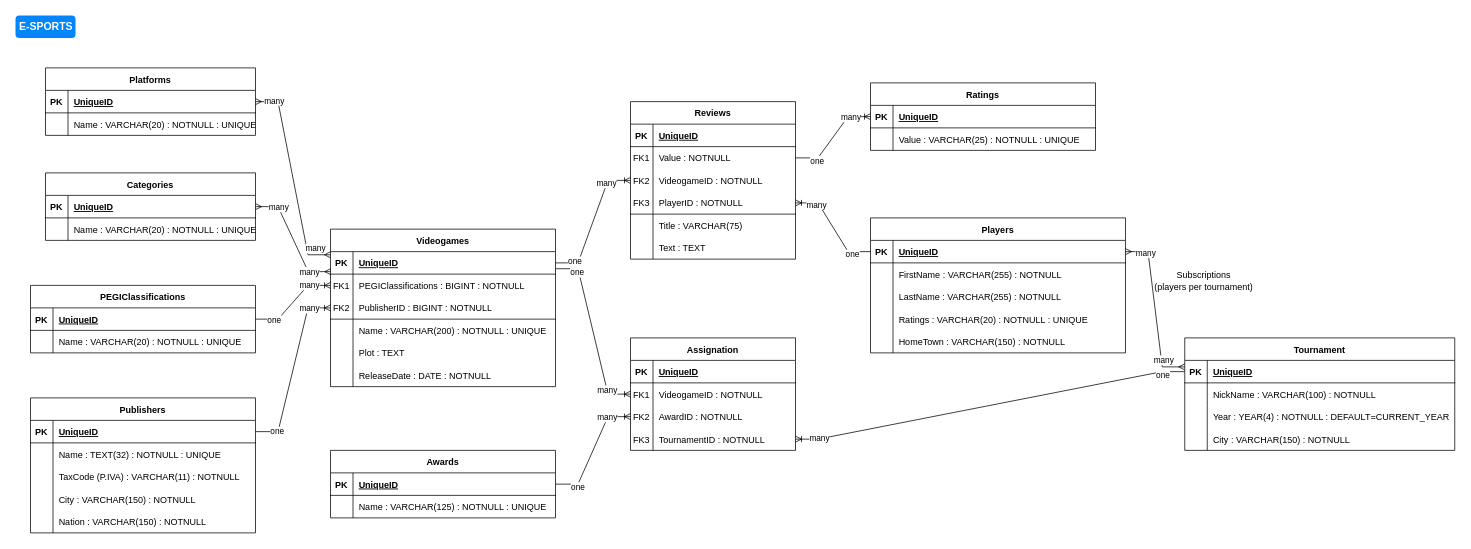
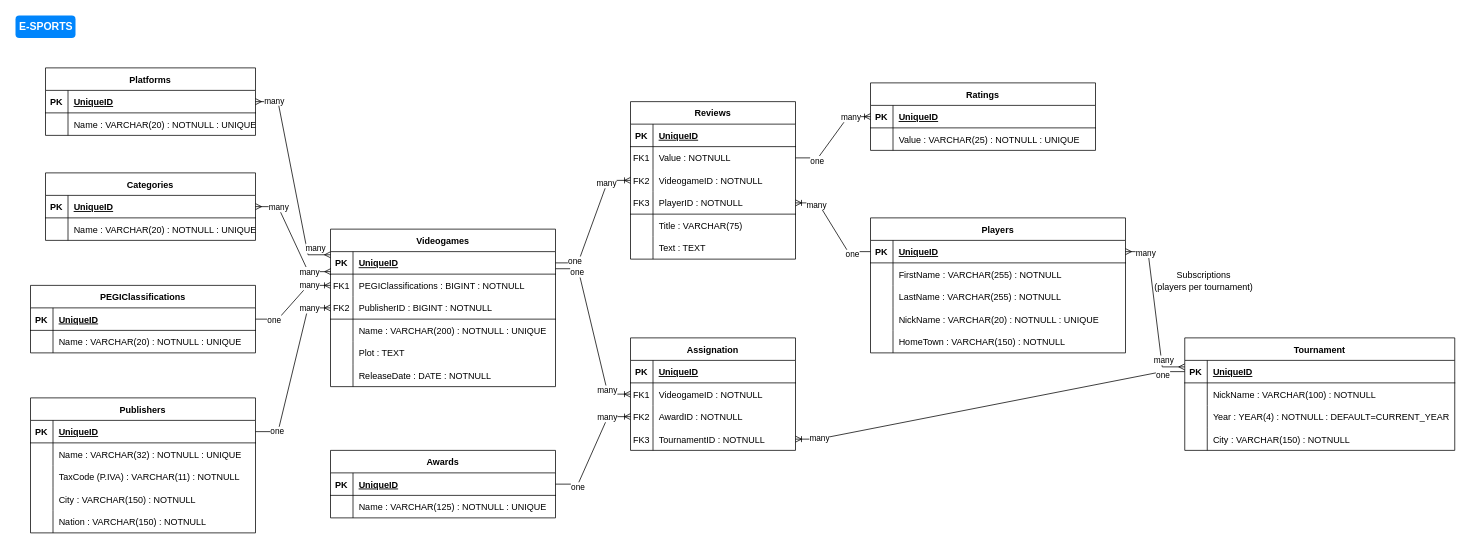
node "Ratings : VARCHAR(20) : NOTNULL : UNIQUE": label "Ratings : VARCHAR(20) : NOTNULL : UNIQUE" -> "NickName : VARCHAR(20) : NOTNULL : UNIQUE"
node "Name : TEXT(32) : NOTNULL : UNIQUE": label "Name : TEXT(32) : NOTNULL : UNIQUE" -> "Name : VARCHAR(32) : NOTNULL : UNIQUE"
